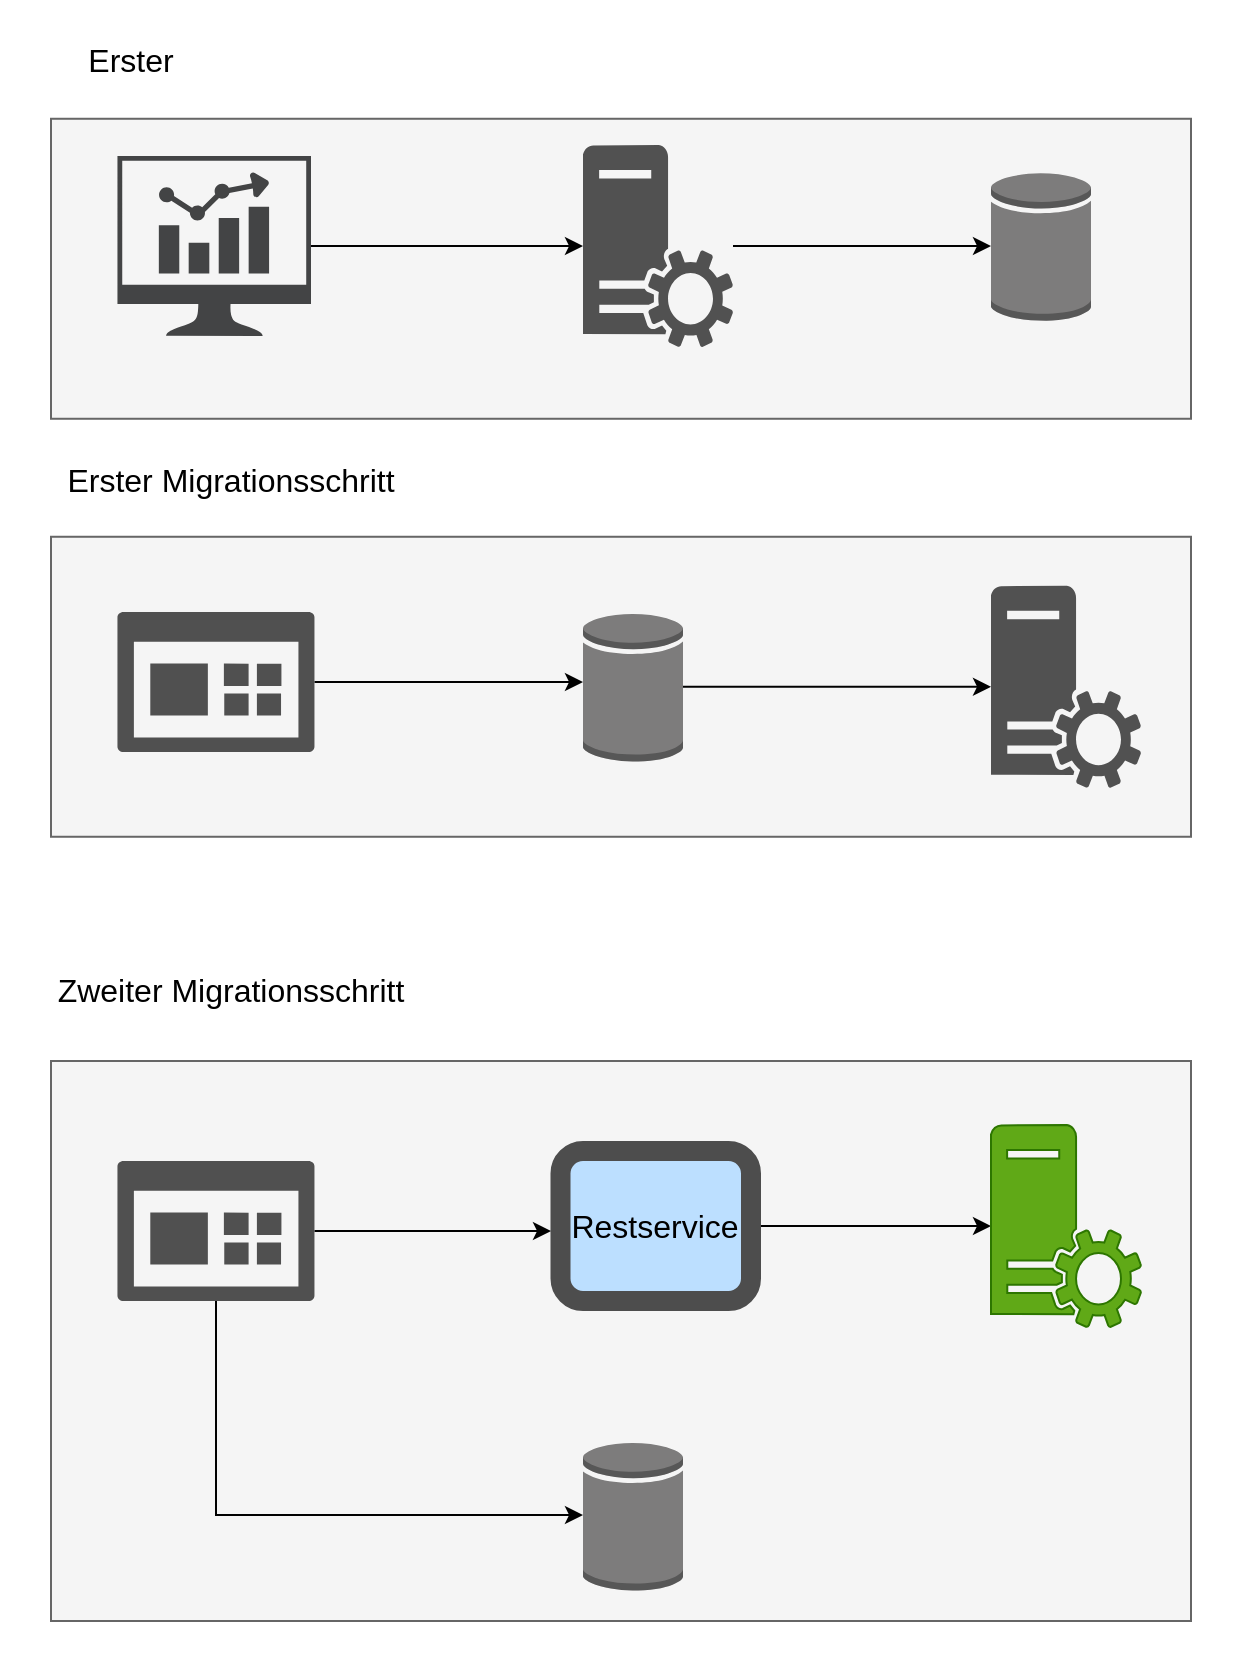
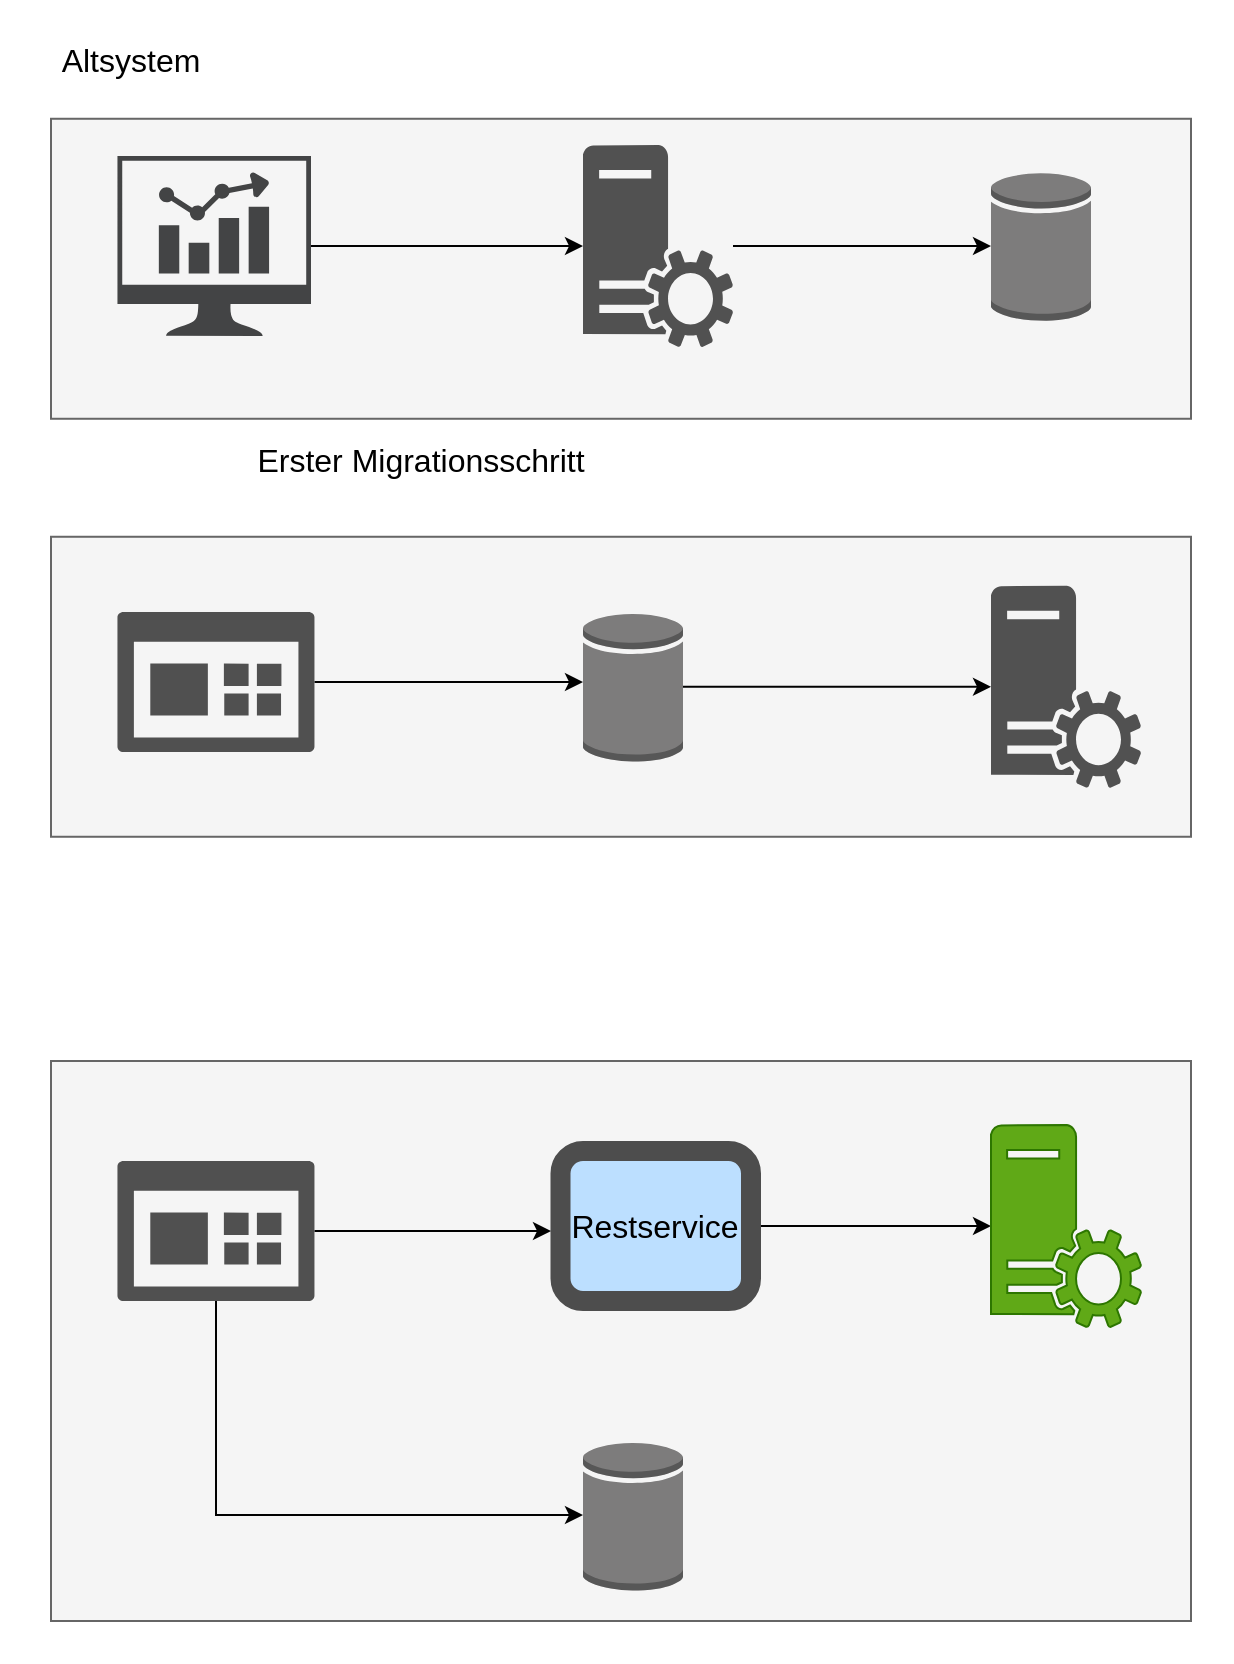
node "Erster": label "Erster" -> "Altsystem"
node "Erster Migrationsschritt": moved (231, 481) -> (421, 461)
node "Zweiter Migrationsschritt": removed
